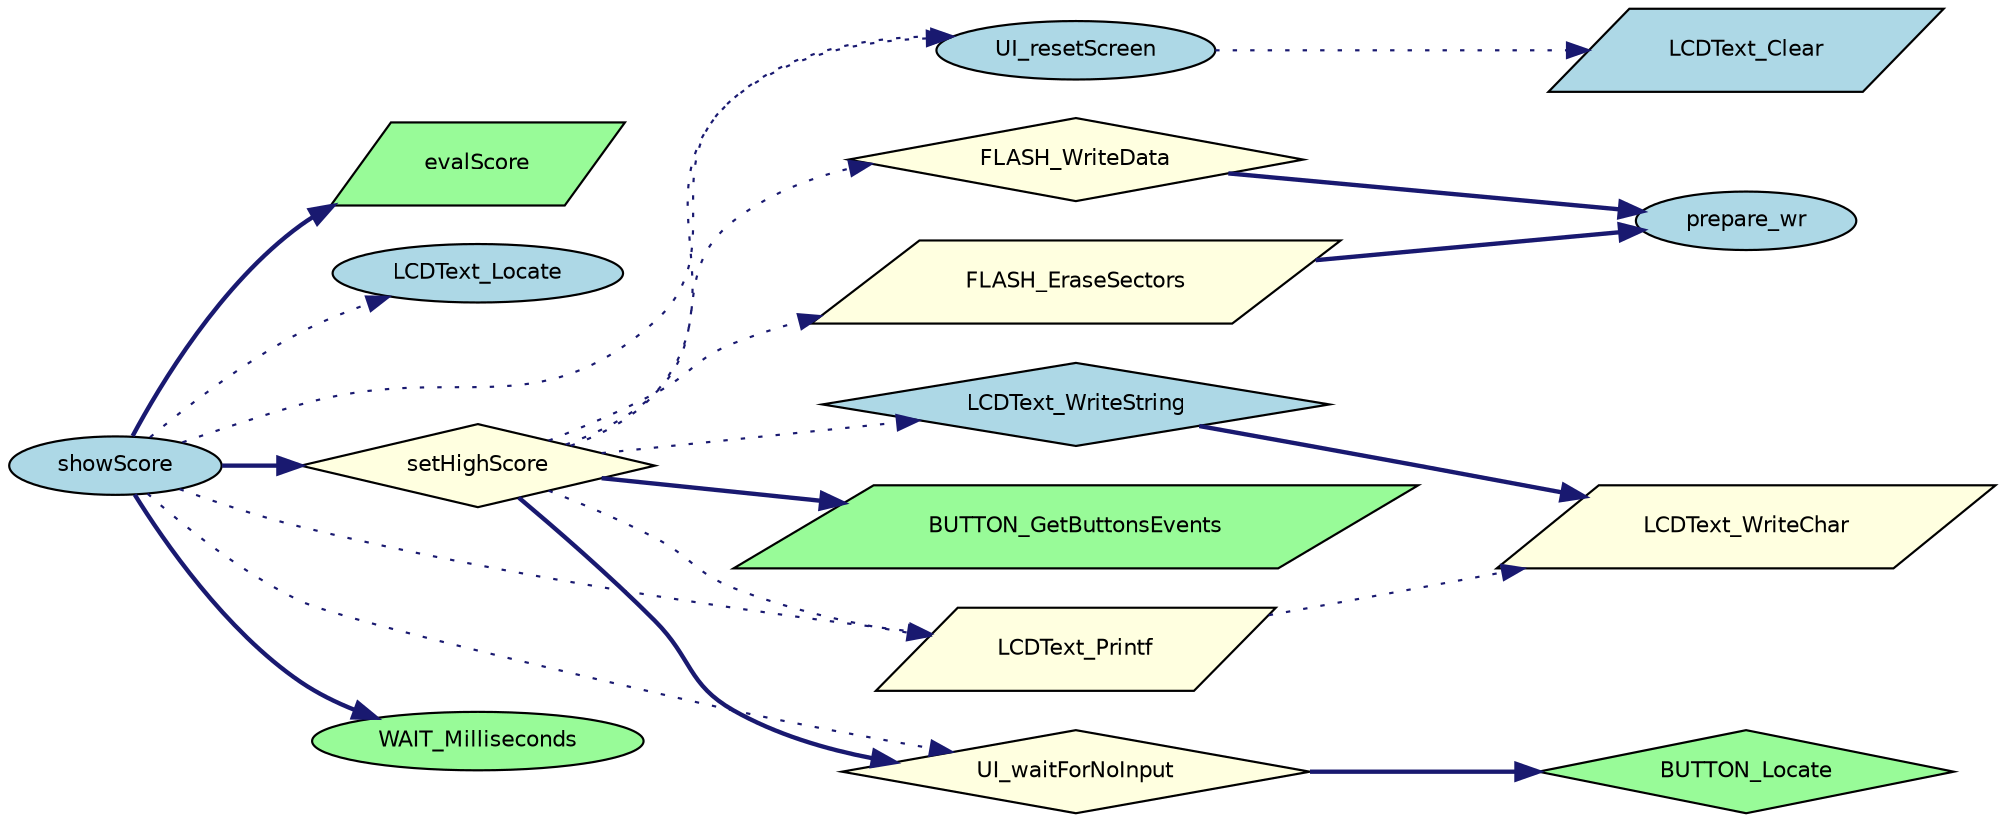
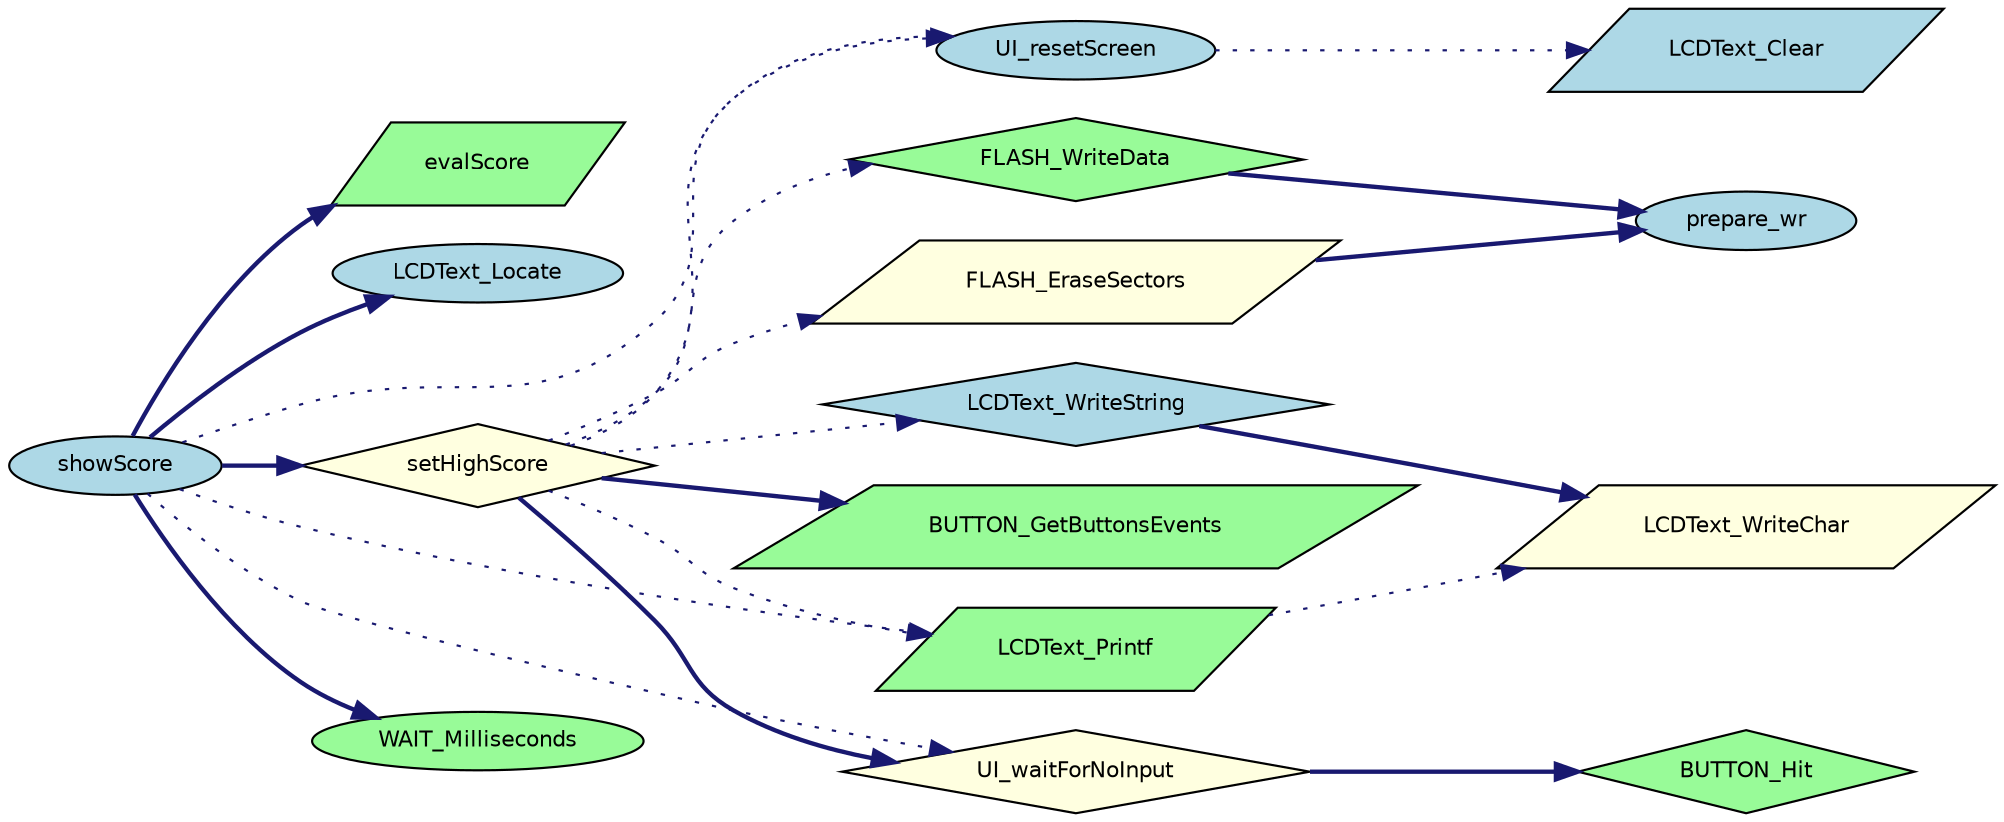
node "FLASH_WriteData": fillcolor lightyellow -> palegreen
edge "showScore" -> "LCDText_Locate": style dotted -> bold
node "LCDText_Printf": fillcolor lightyellow -> palegreen
node "BUTTON_Locate": label "BUTTON_Locate" -> "BUTTON_Hit"
